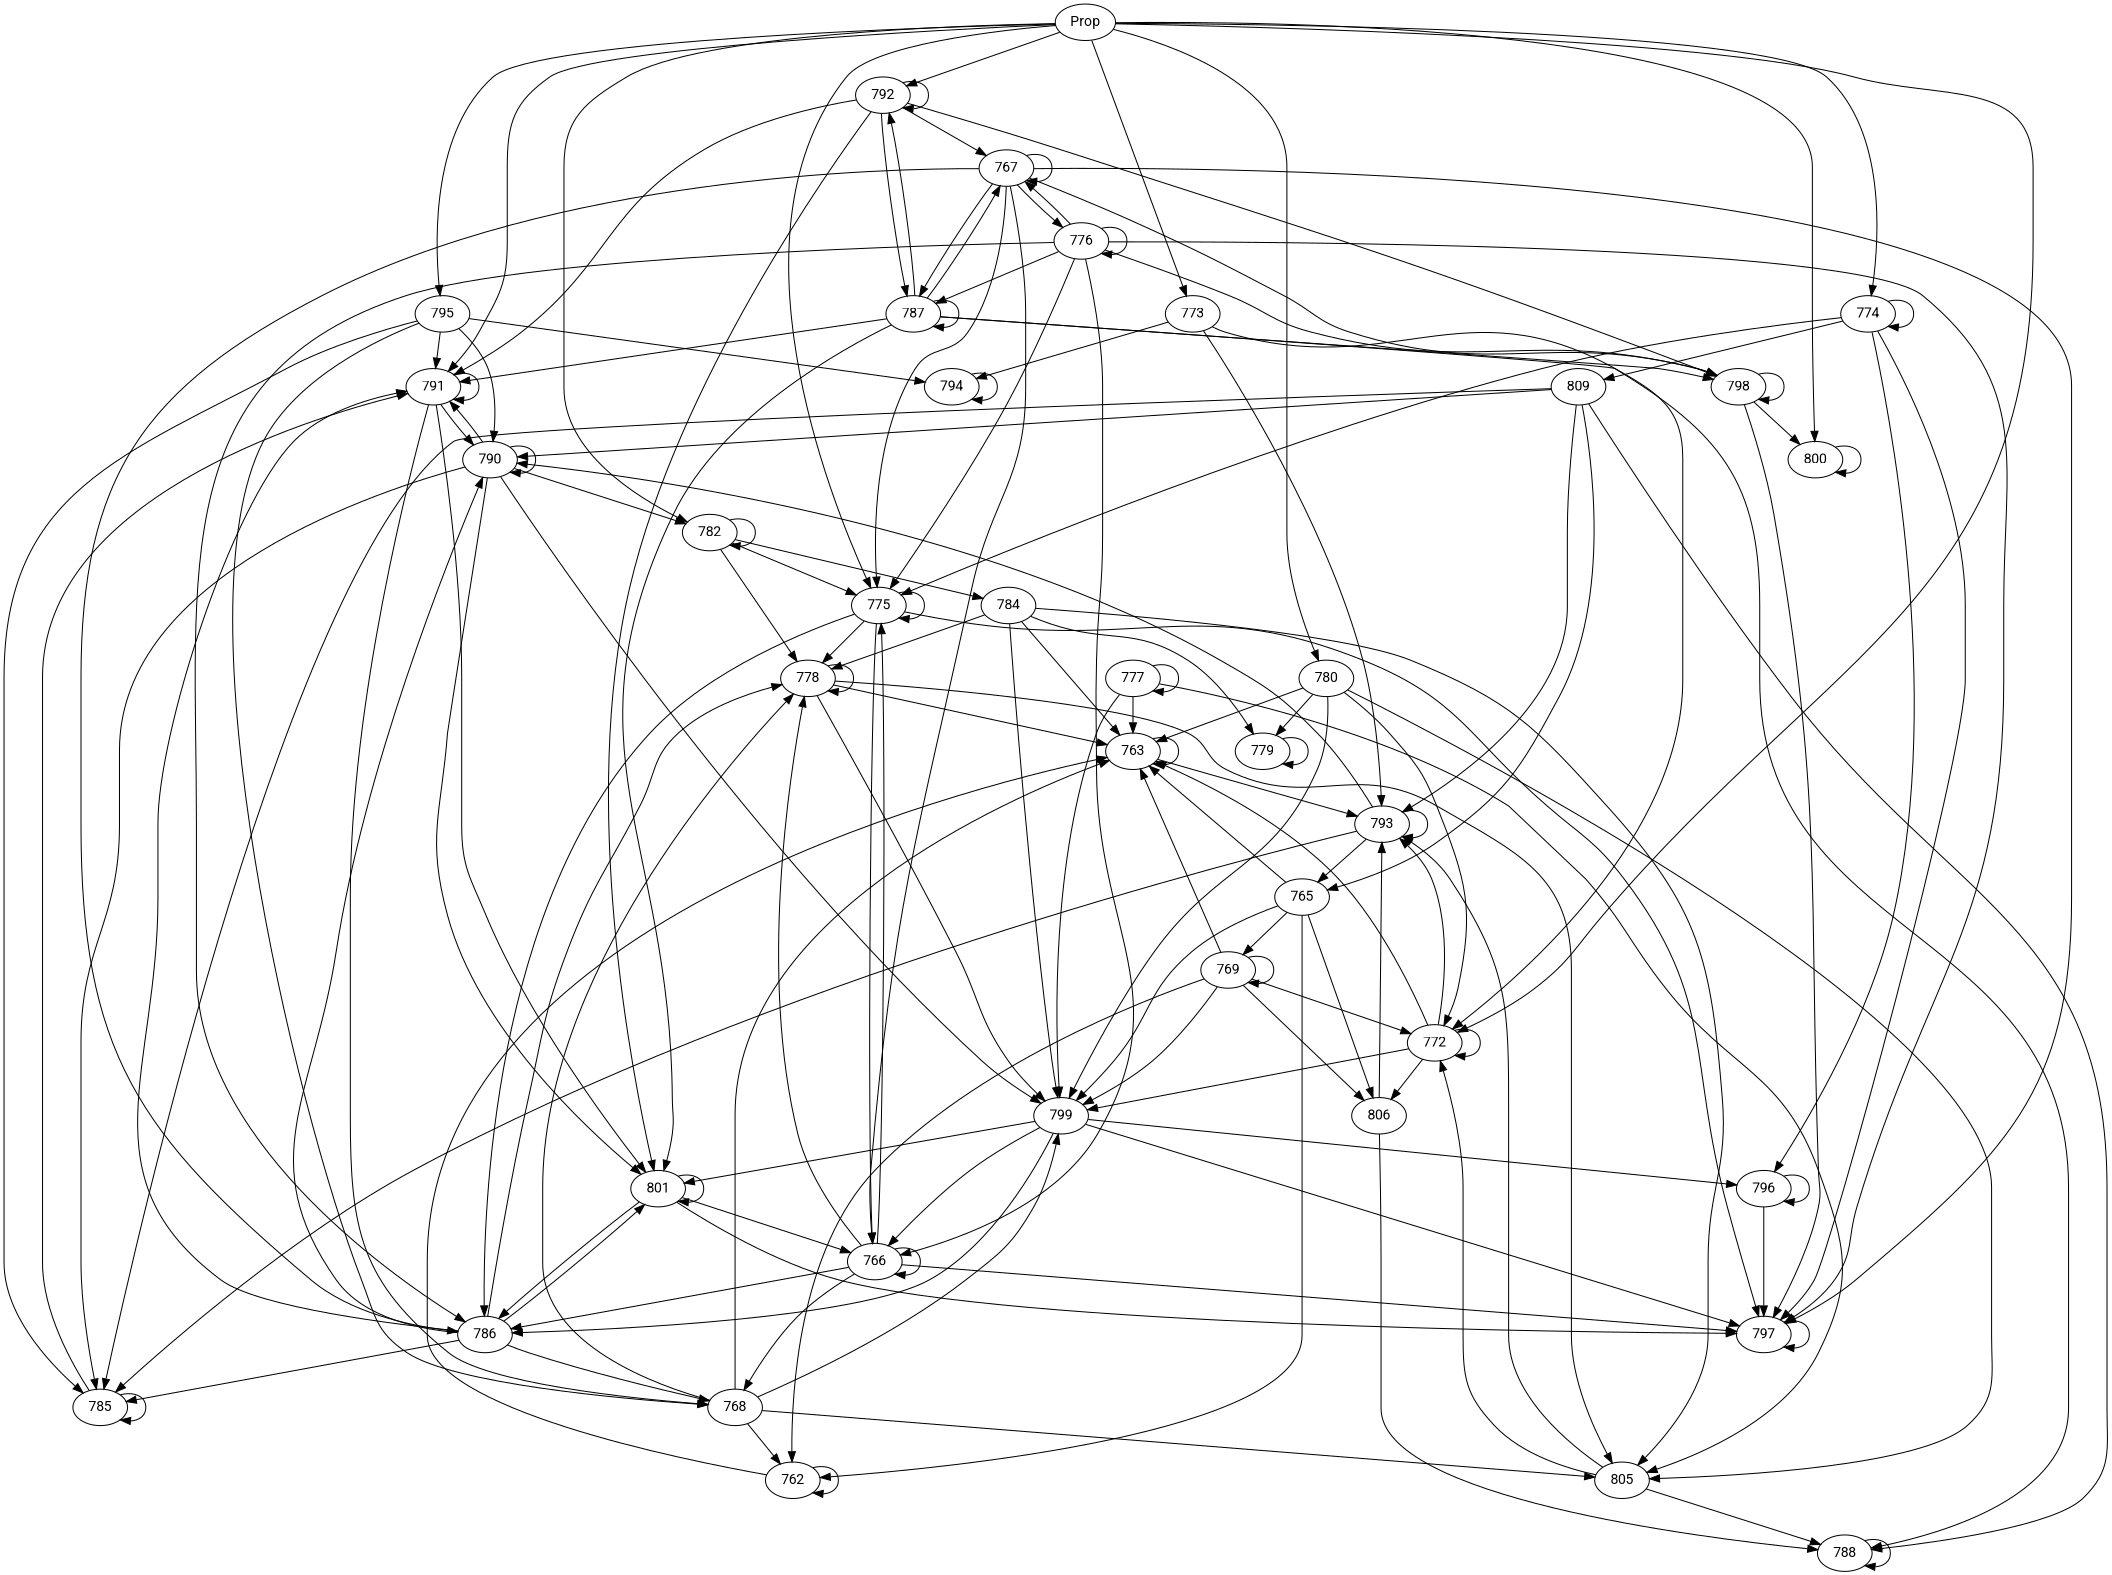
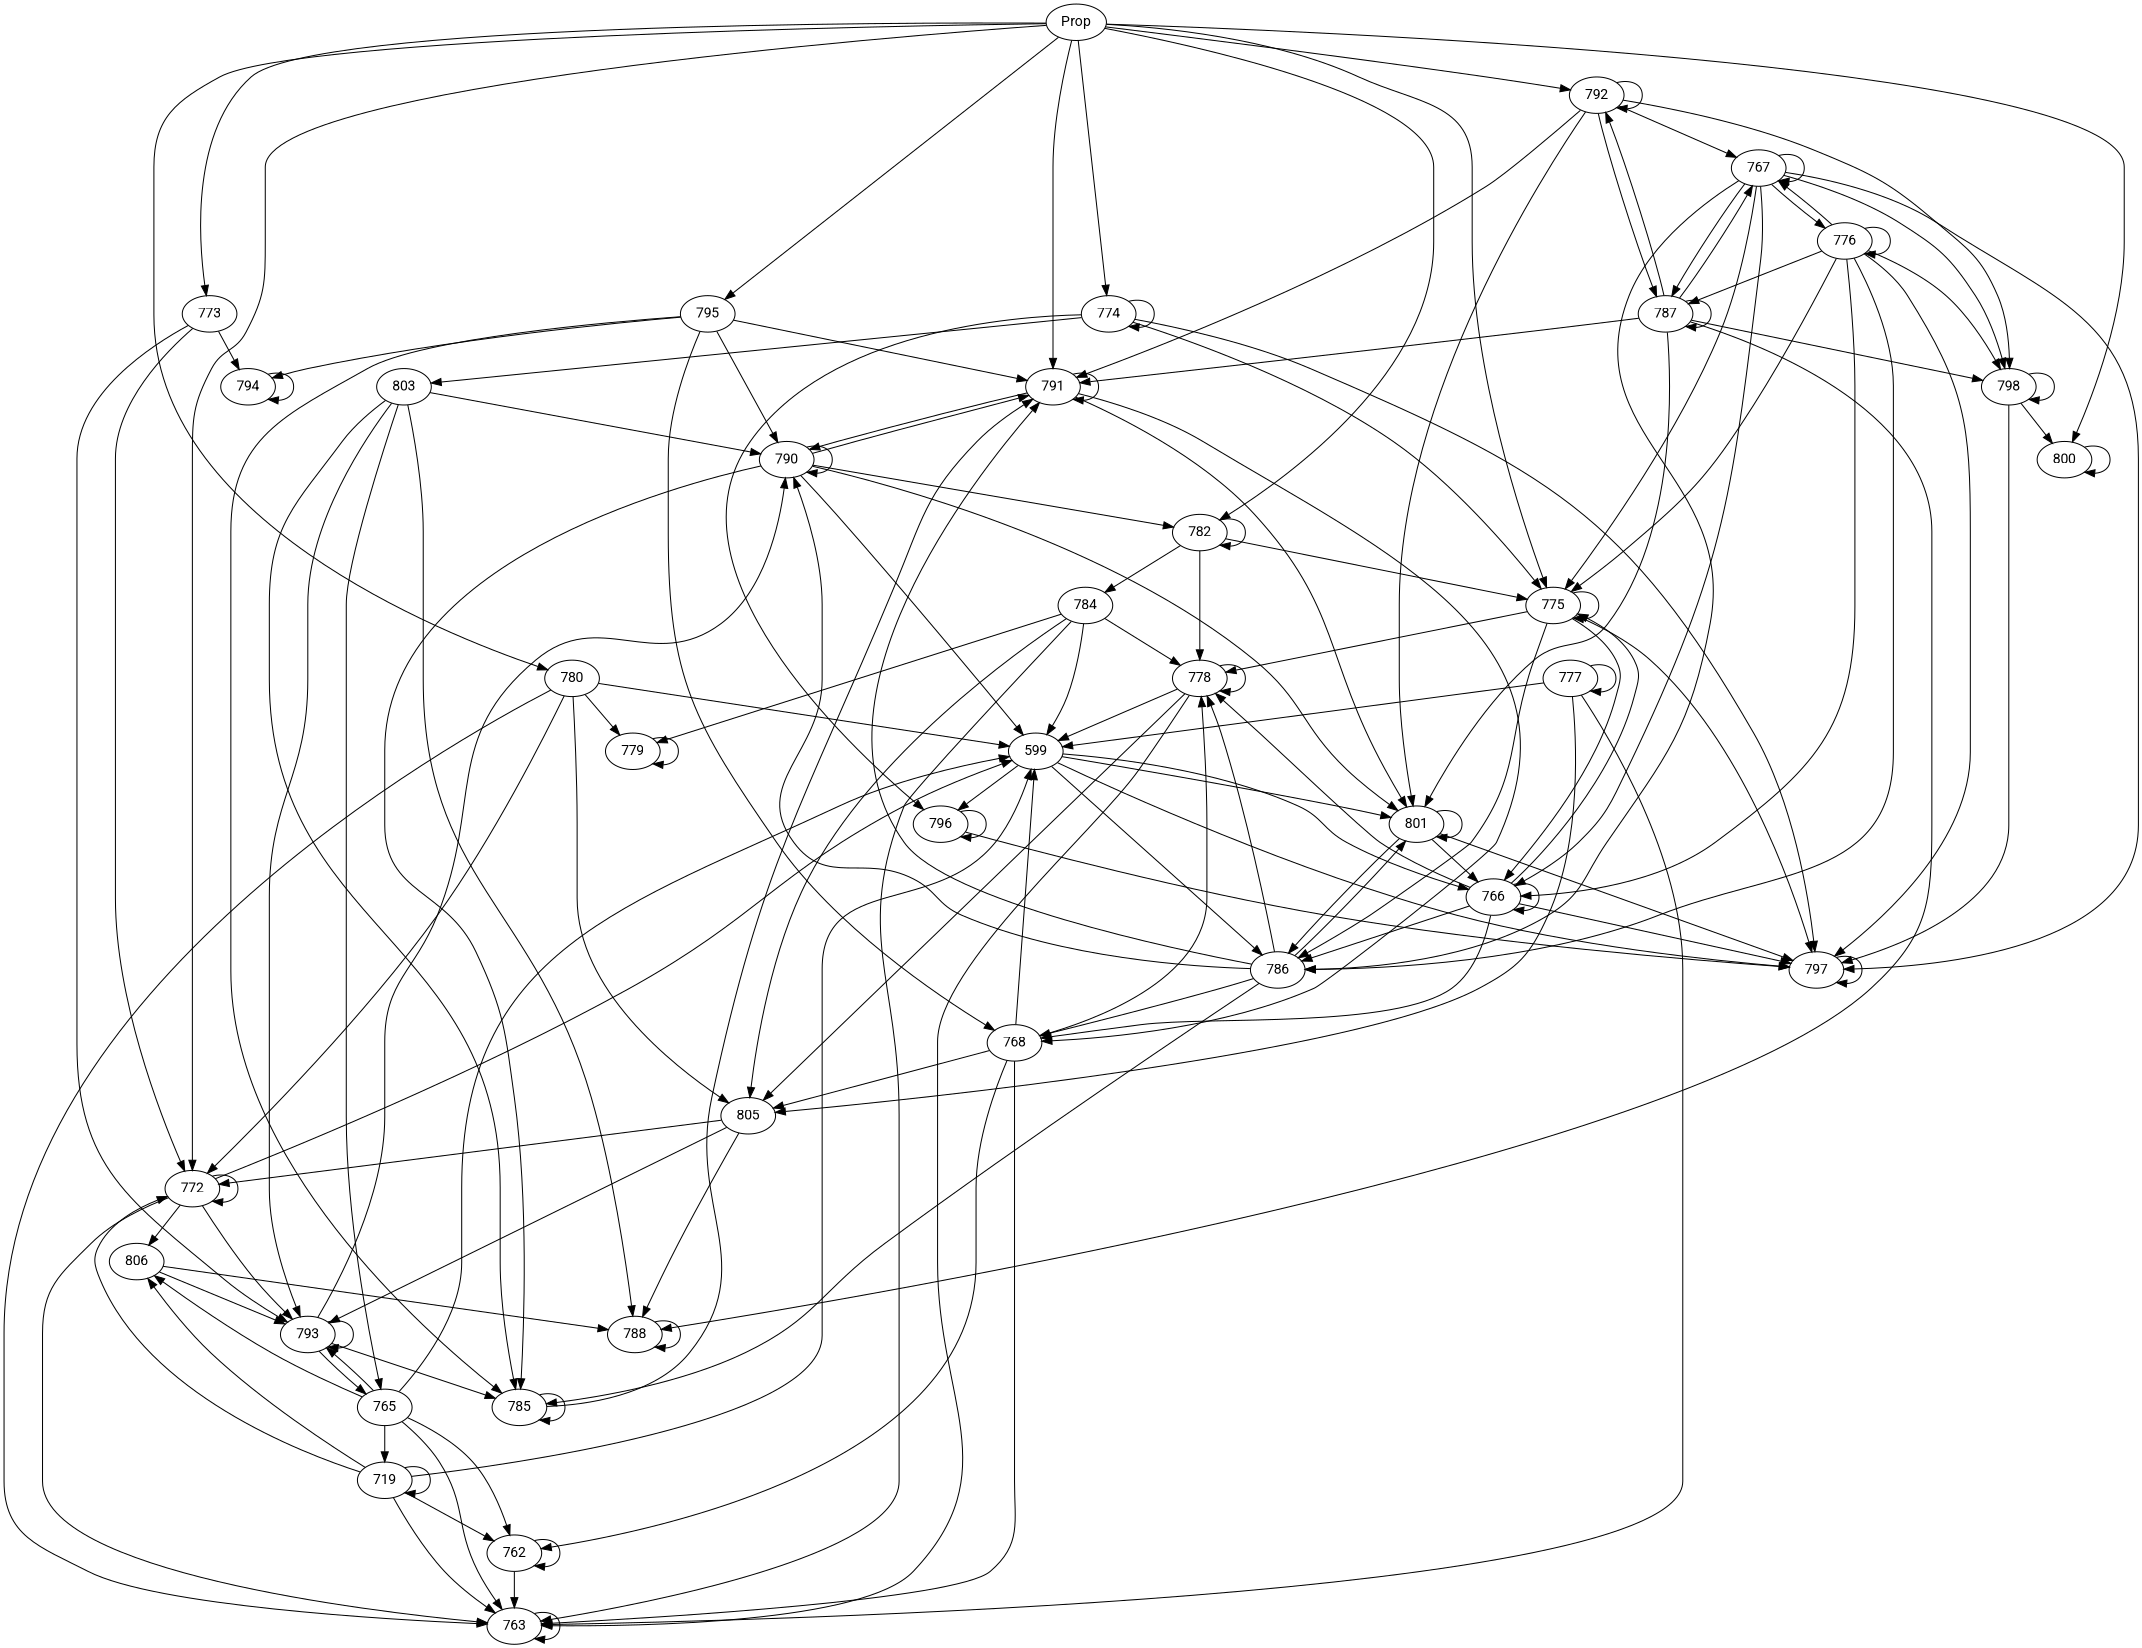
node "809": label "809" -> "803"
edge "763" -> "793": now "765" -> "793"
node "769": label "769" -> "719"
node "799": label "799" -> "599"
